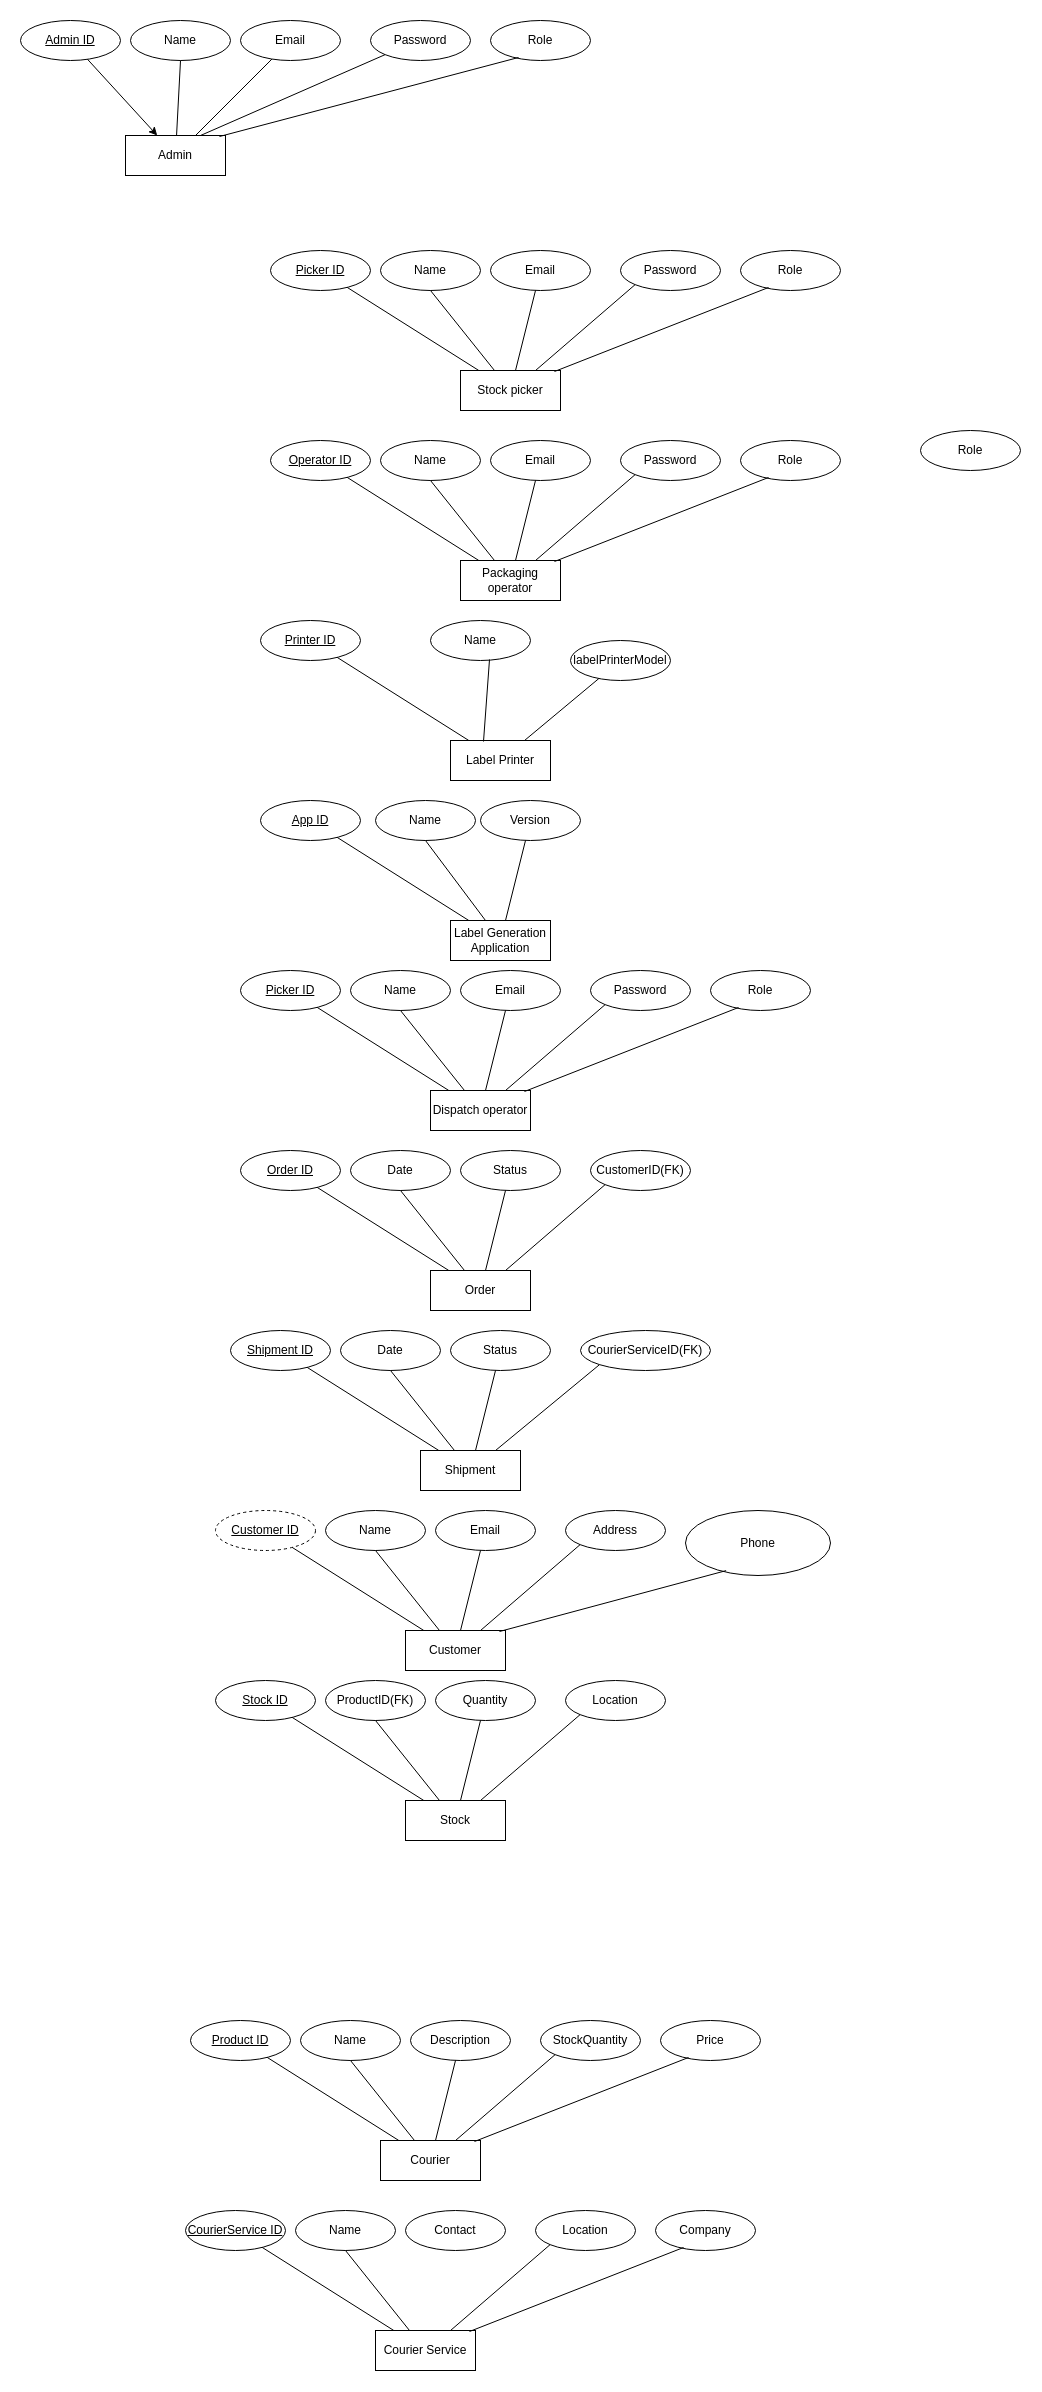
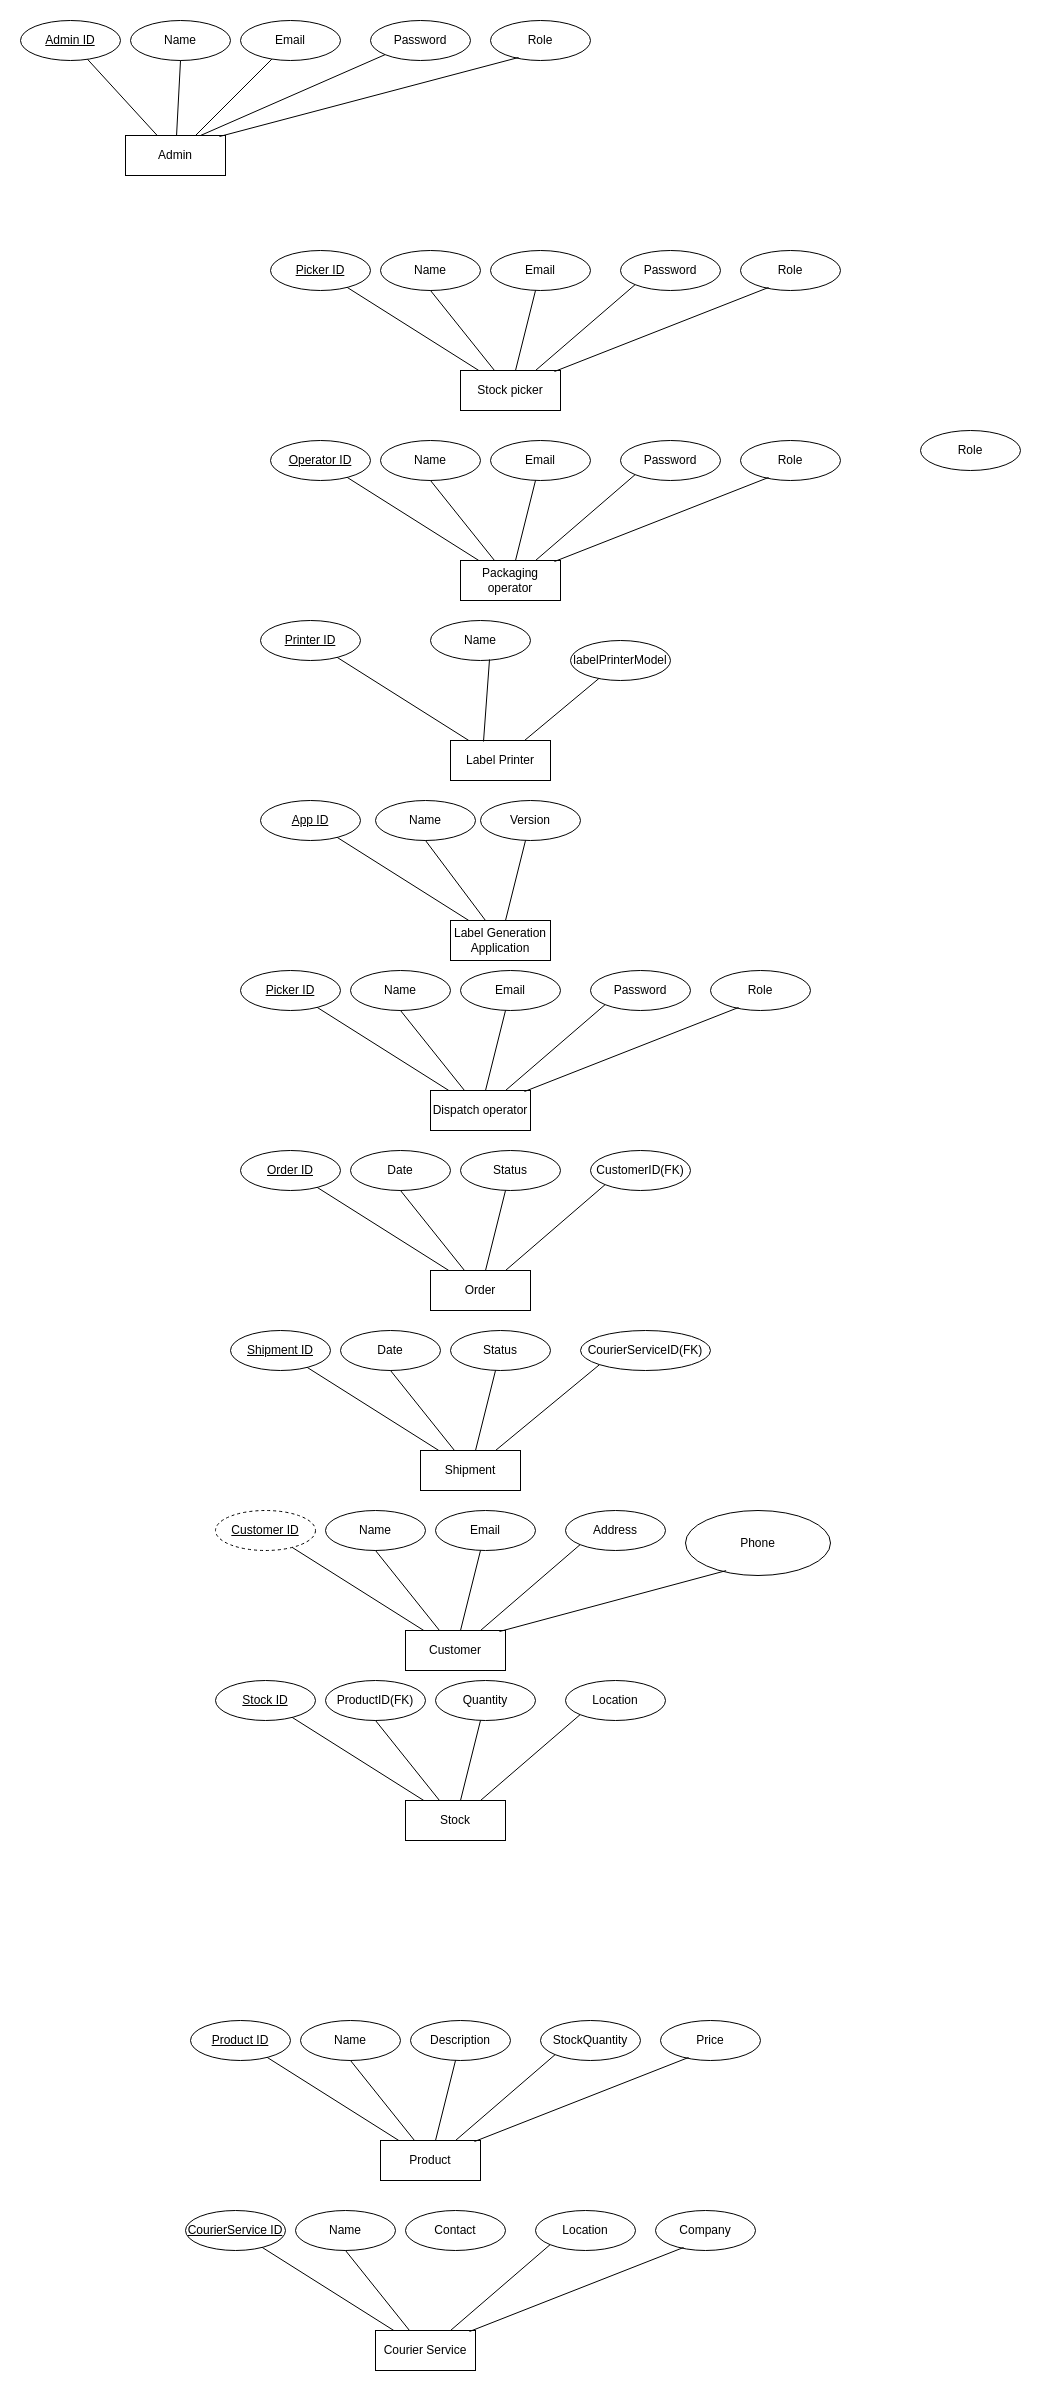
edge "Admin ID" -> "Admin": arrowhead classic -> none
node "Courier": label "Courier" -> "Product"
